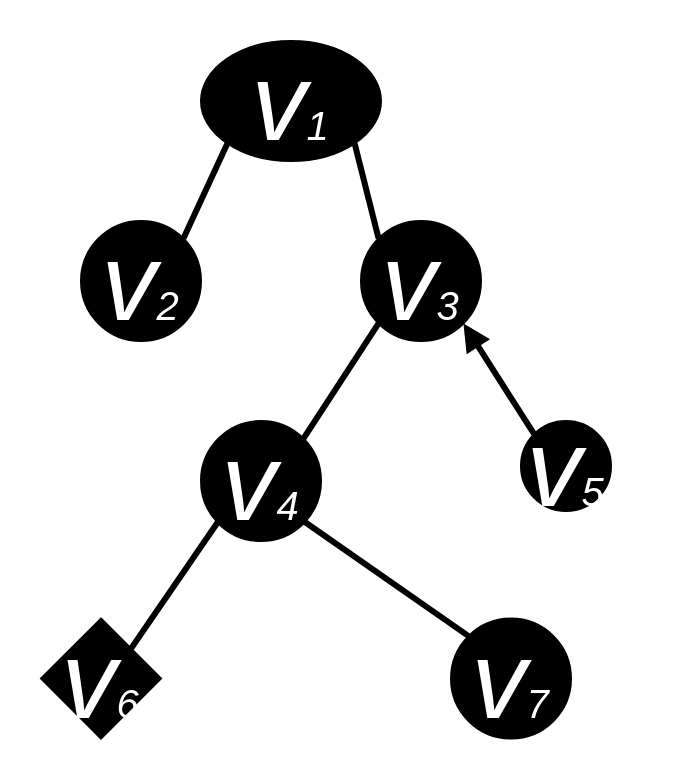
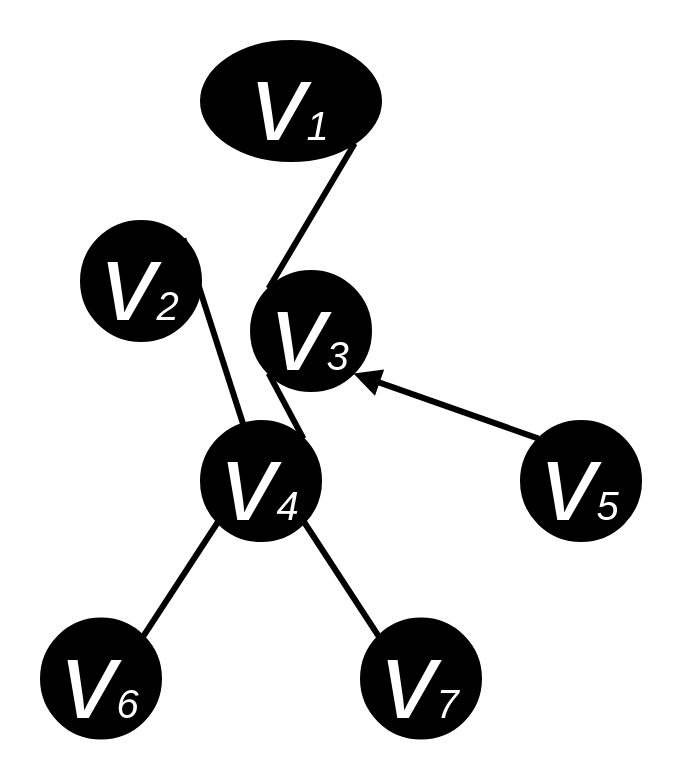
edge "v1" -- "v2": now "v4" -- "v2"
node "v3": moved (421, 281) -> (311, 331)
node "v5": size 90x90 -> 120x120
node "v6": shape diamond -> ellipse
node "v7": moved (511, 679) -> (421, 679)
